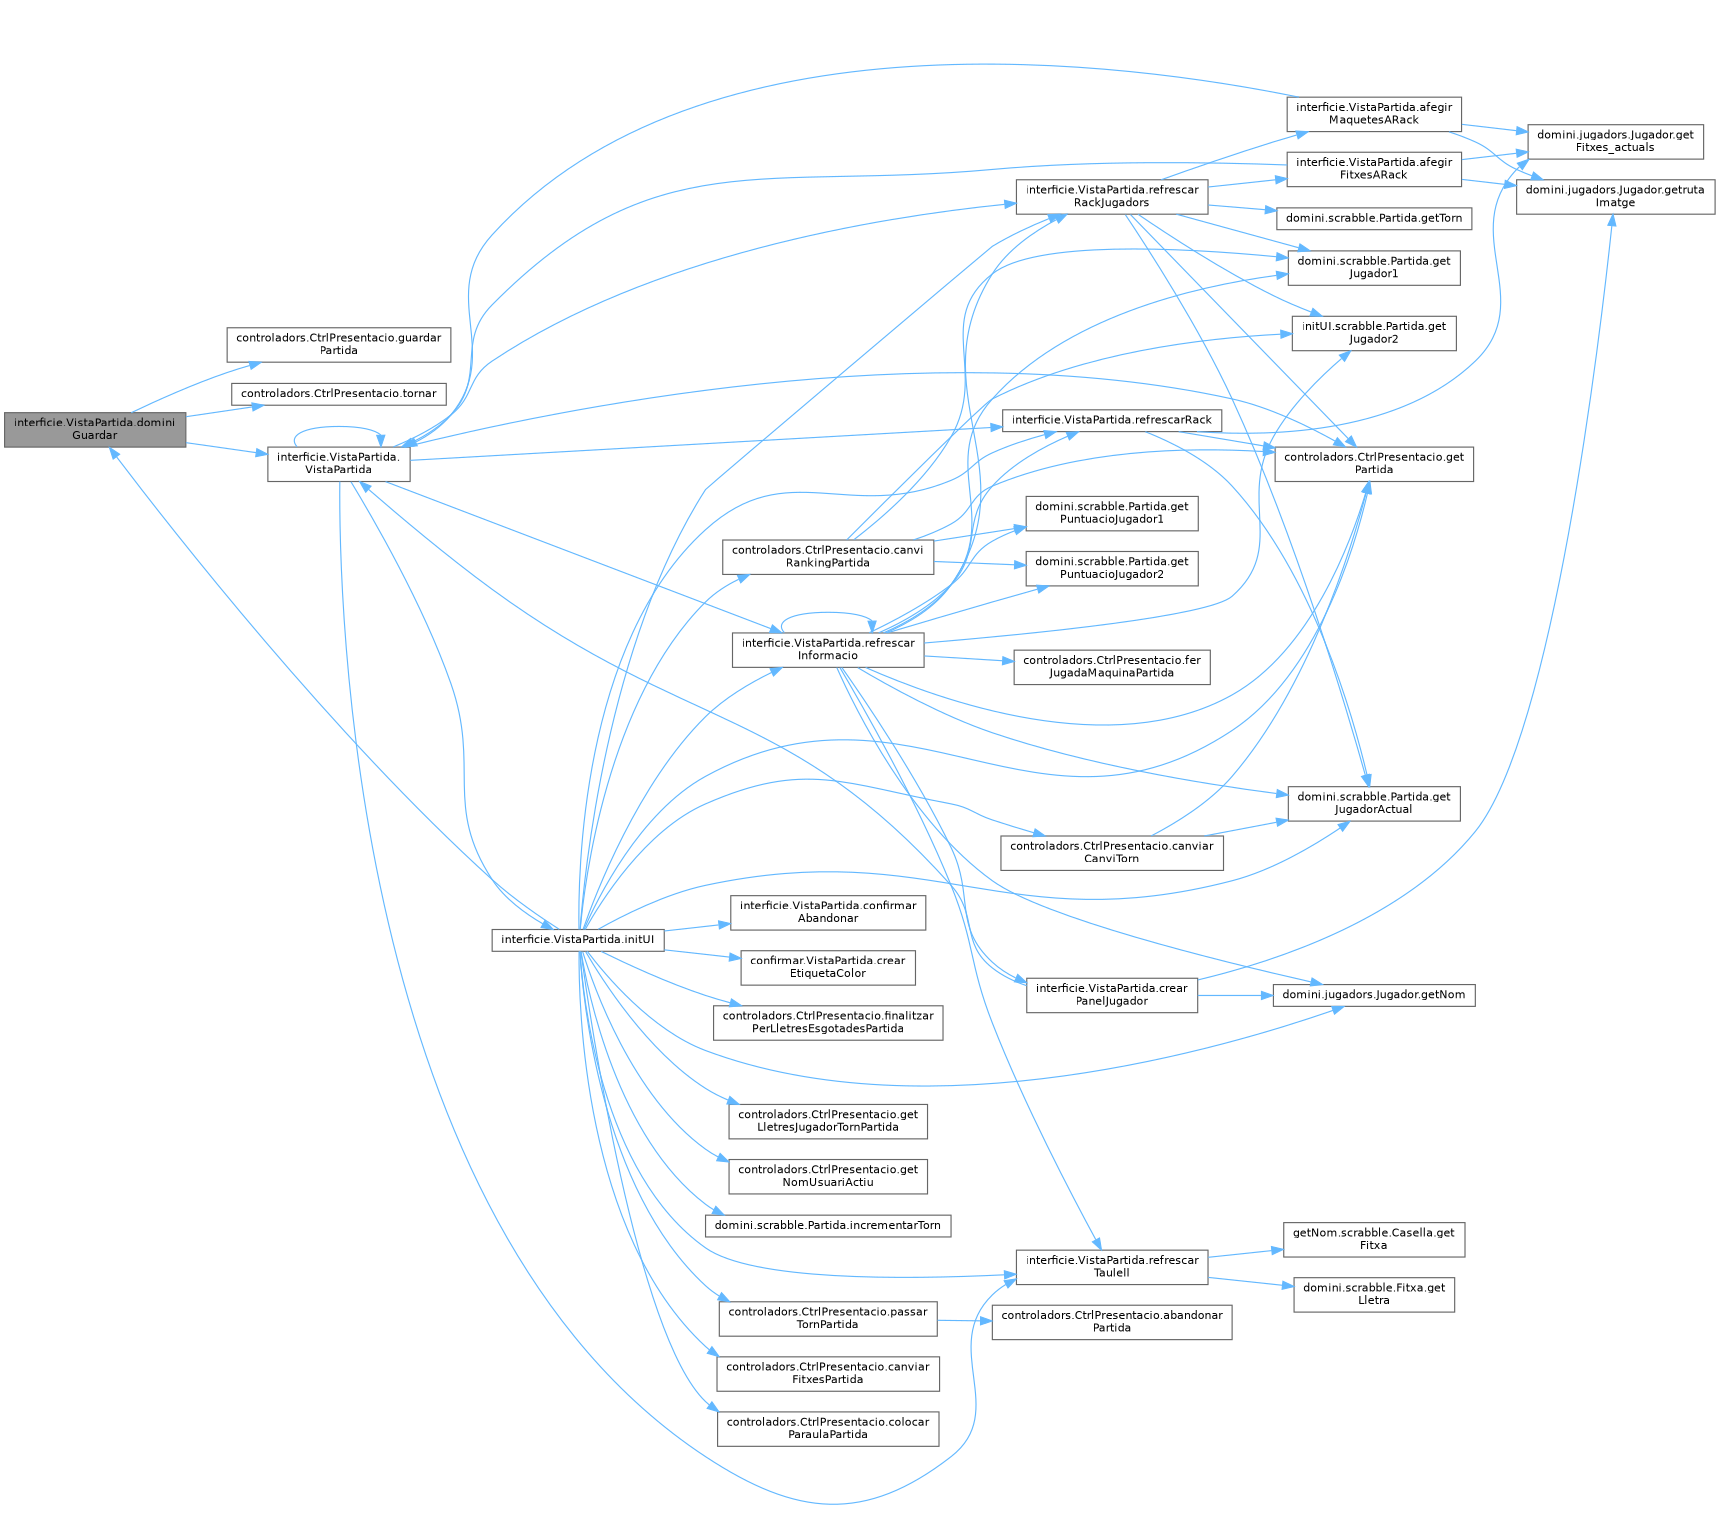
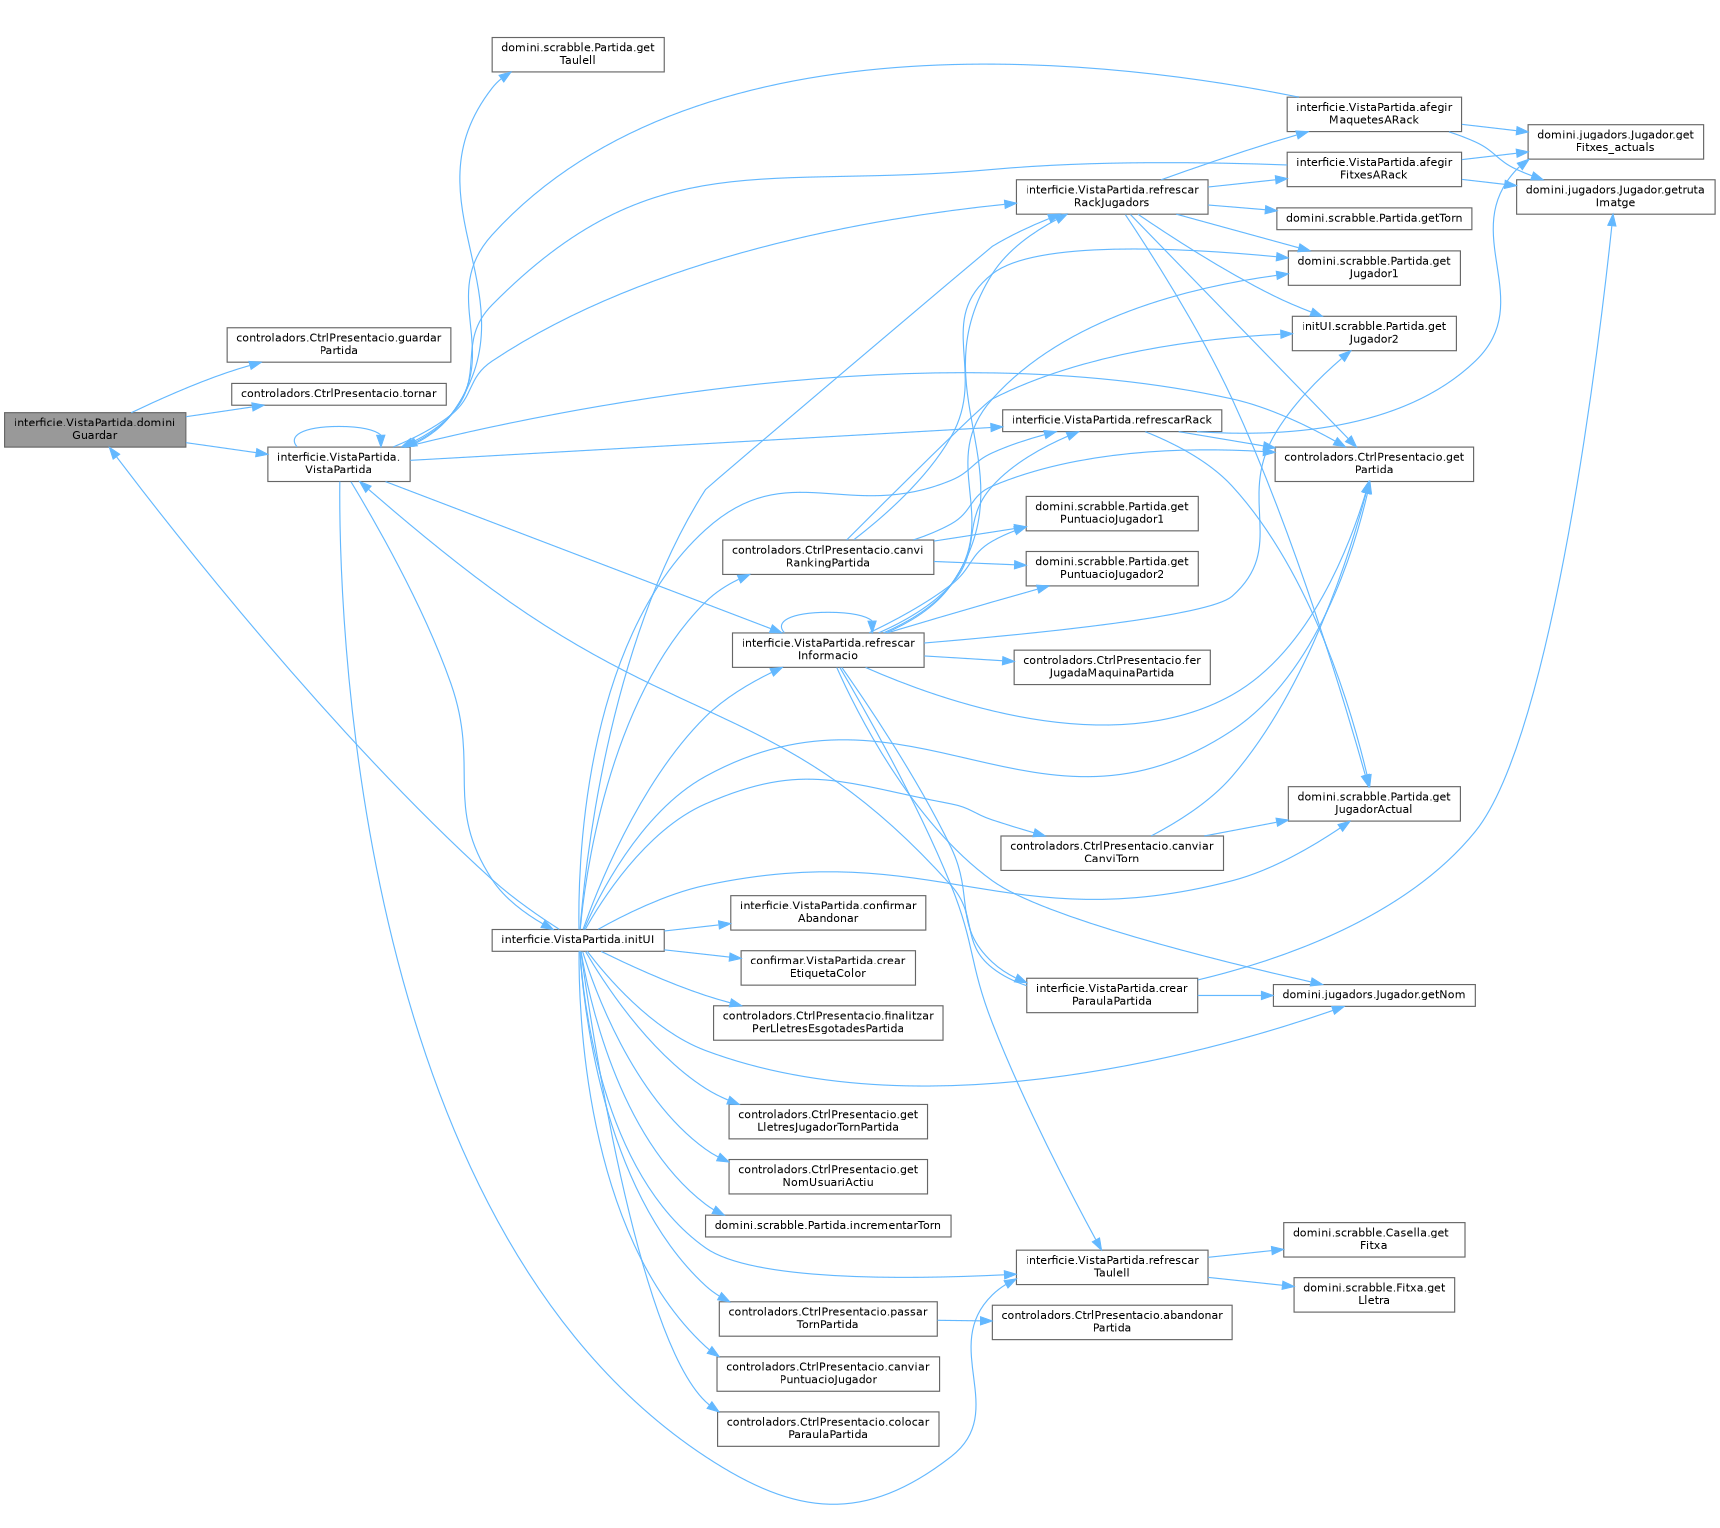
node "domini.scrabble.Partida.get Taulell": added
edge "interficie.VistaPartida.refrescar Informacio" -> "domini.scrabble.Partida.get JugadorActual": removed
node "interficie.VistaPartida.crear PanelJugador": label "interficie.VistaPartida.crear PanelJugador" -> "interficie.VistaPartida.crear ParaulaPartida"
node "getNom.scrabble.Casella.get Fitxa": label "getNom.scrabble.Casella.get Fitxa" -> "domini.scrabble.Casella.get Fitxa"
node "controladors.CtrlPresentacio.canviar FitxesPartida": label "controladors.CtrlPresentacio.canviar FitxesPartida" -> "controladors.CtrlPresentacio.canviar PuntuacioJugador"
